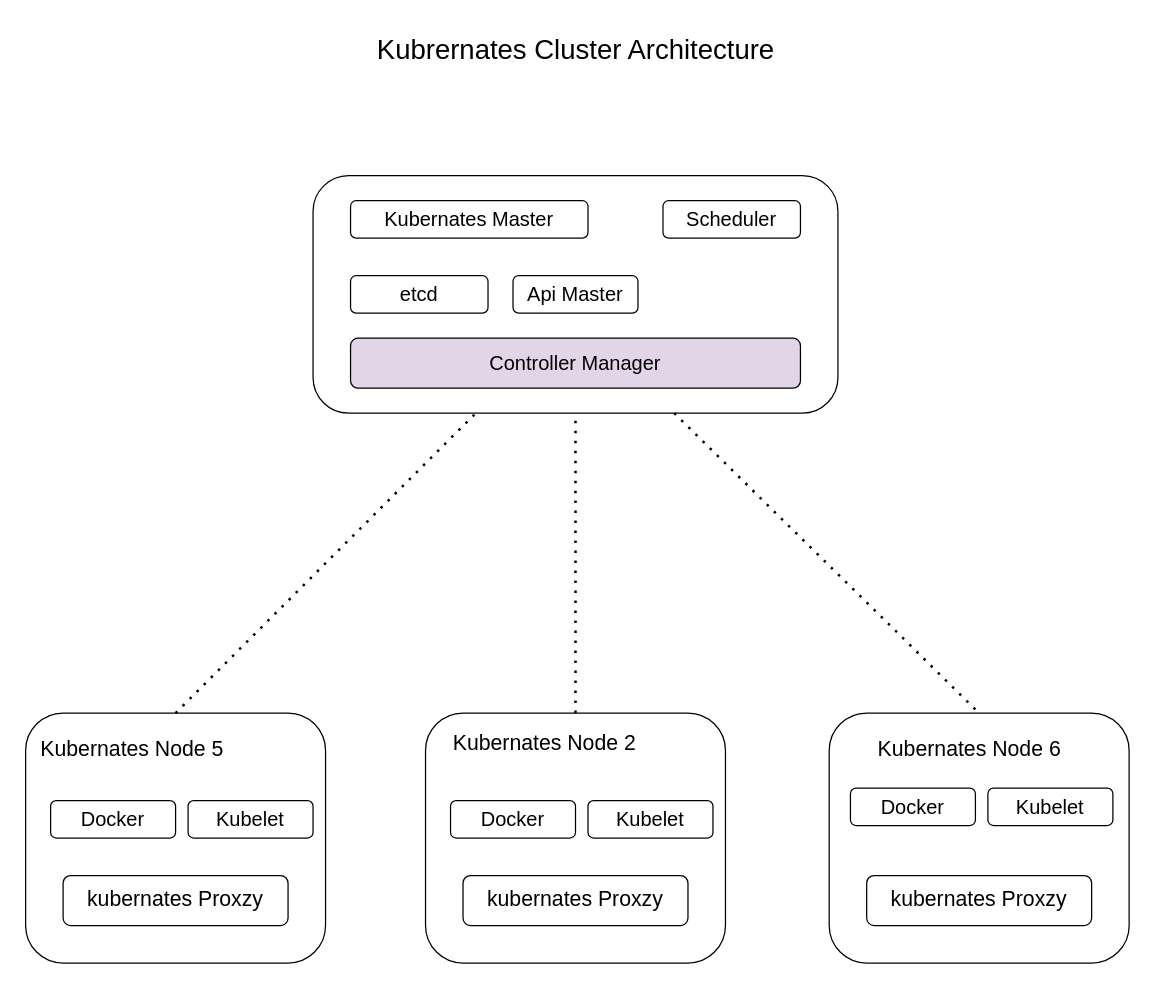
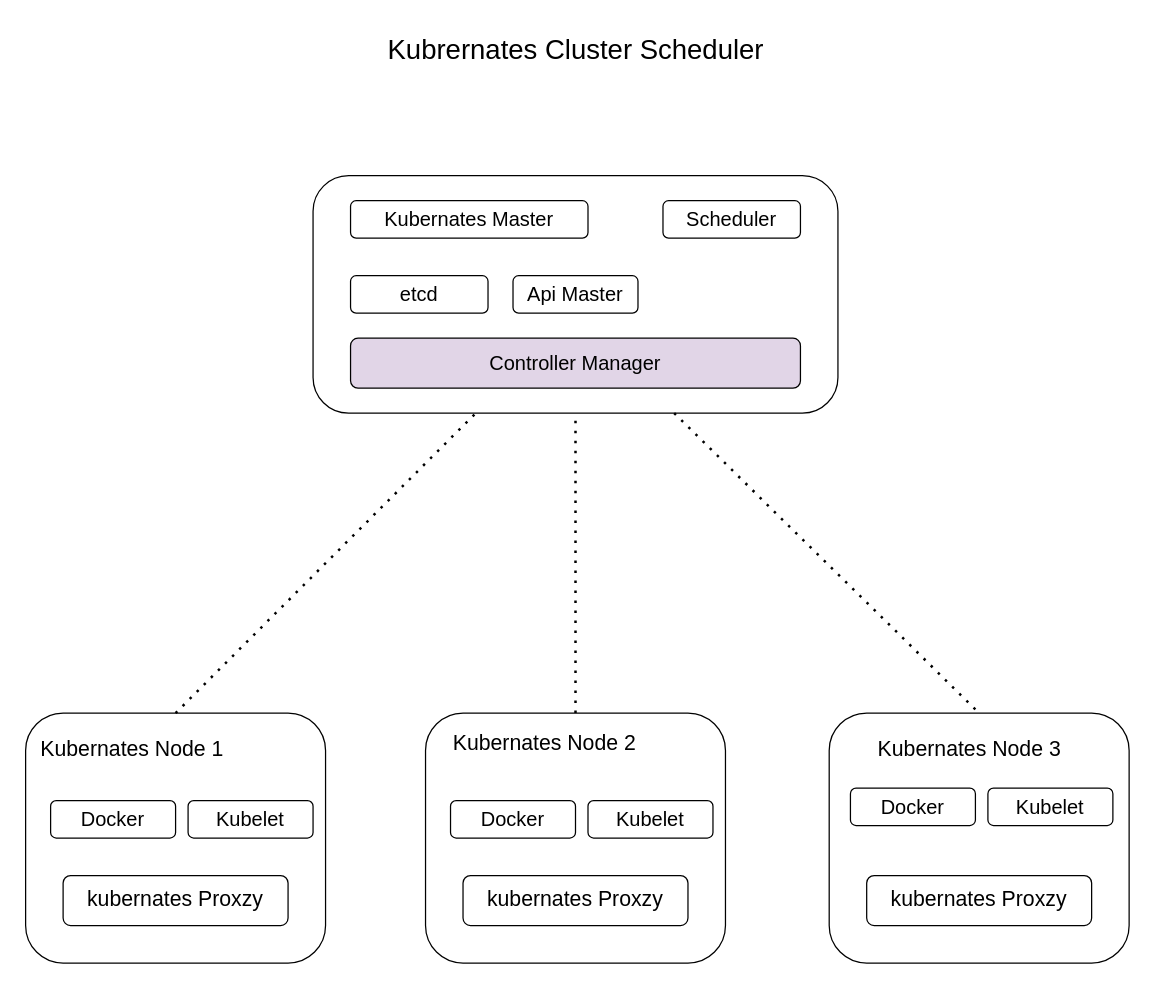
node "Kubrernates Cluster Architecture": label "Kubrernates Cluster Architecture" -> "Kubrernates Cluster Scheduler"
node "Kubernates Node 5": label "Kubernates Node 5" -> "Kubernates Node 1"
node "Kubernates Node 6": label "Kubernates Node 6" -> "Kubernates Node 3"
